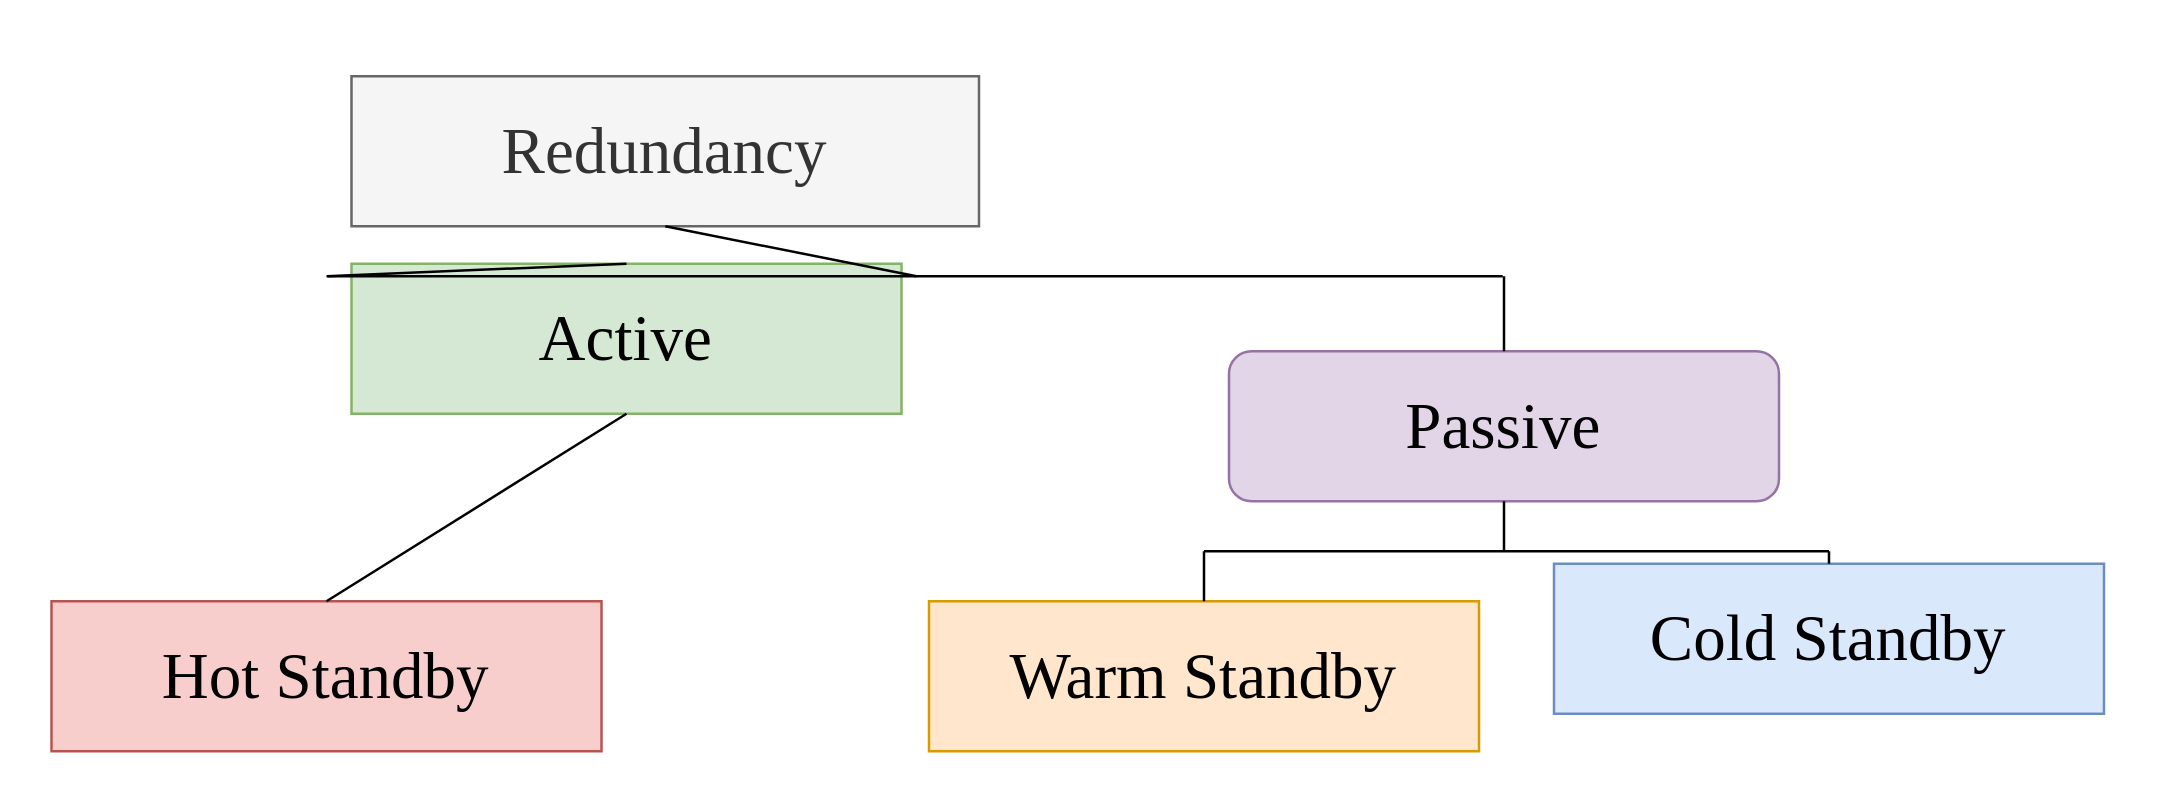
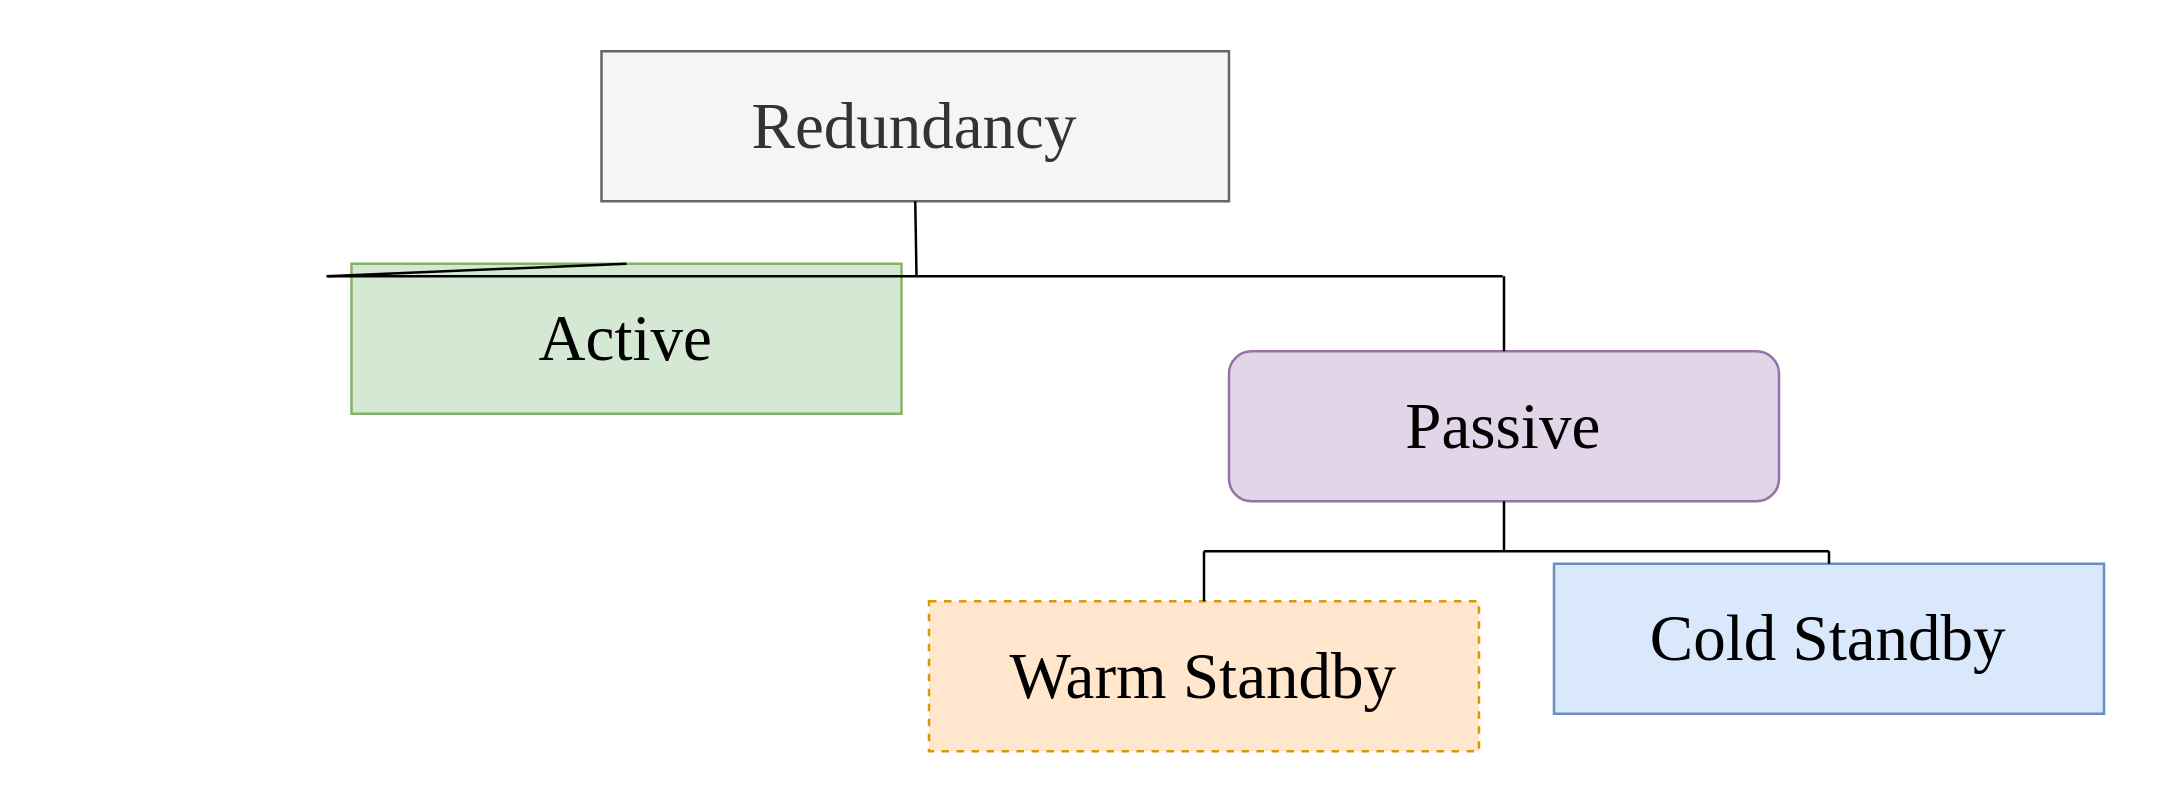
node "Redundancy": moved (665, 151) -> (915, 126)
edge "Active" -- "Hot Standby": removed
node "Hot Standby": removed
node "Warm Standby": style solid -> dashed
